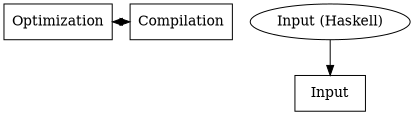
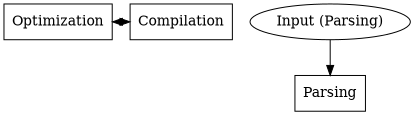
node "Input (Haskell)": label "Input (Haskell)" -> "Input (Parsing)"
node "Input": label "Input" -> "Parsing"
